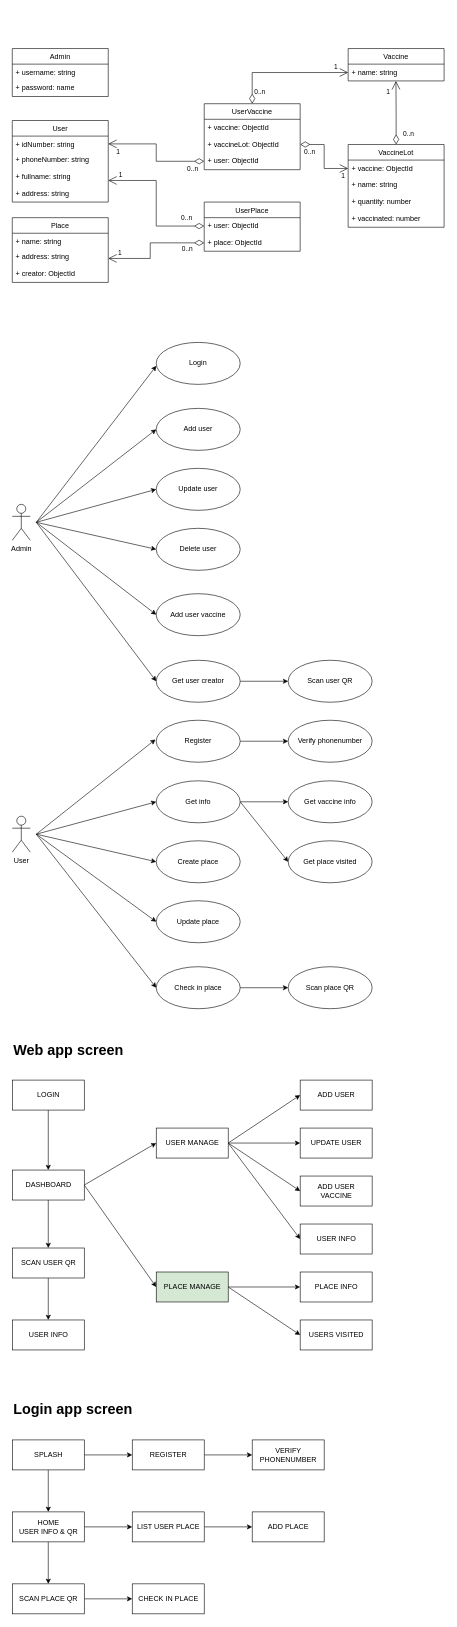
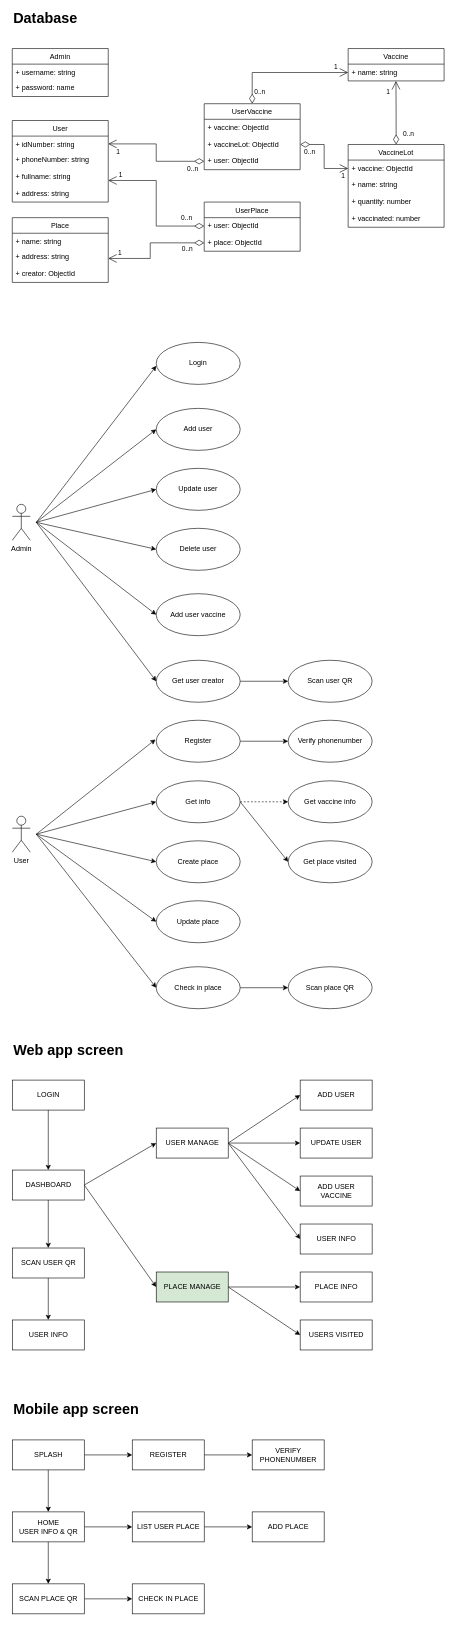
node "Database": added
edge "Get info" -> "Get vaccine info": style solid -> dashed
node "Login app screen": label "Login app screen" -> "Mobile app screen"
